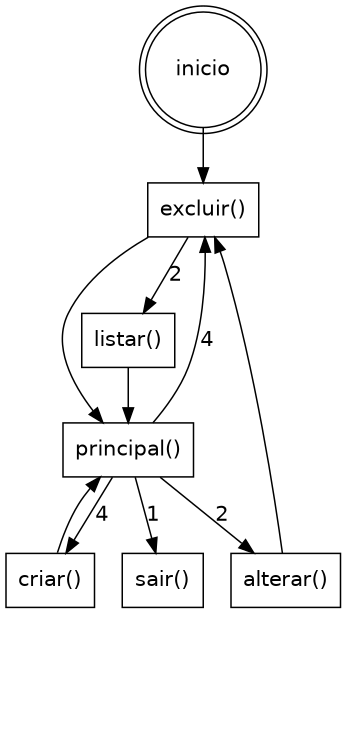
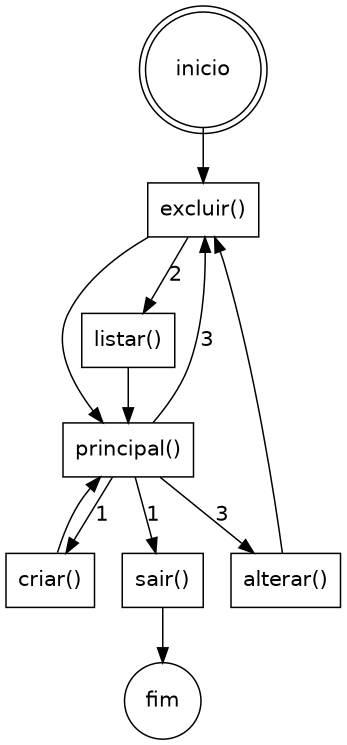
edge "principal()" -> "excluir()": label "4" -> "3"
edge "principal()" -> "criar()": label "4" -> "1"
edge "principal()" -> "alterar()": label "2" -> "3"
node "fim": added
